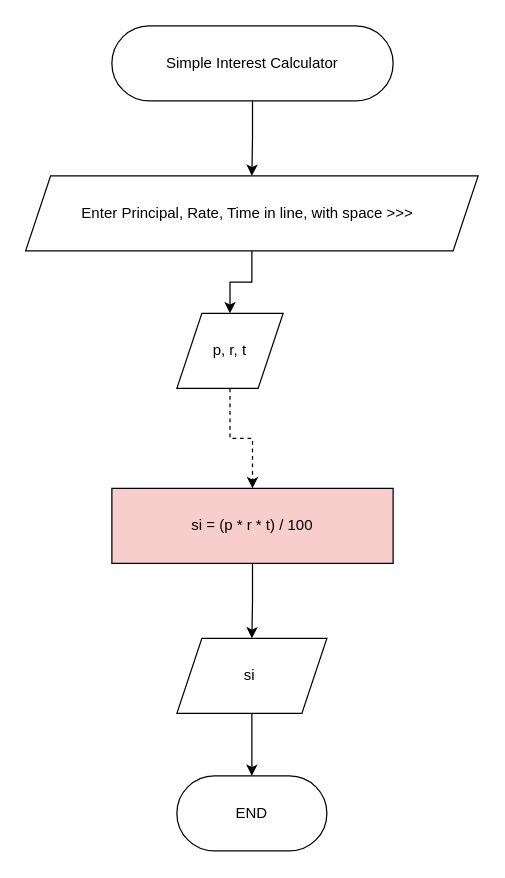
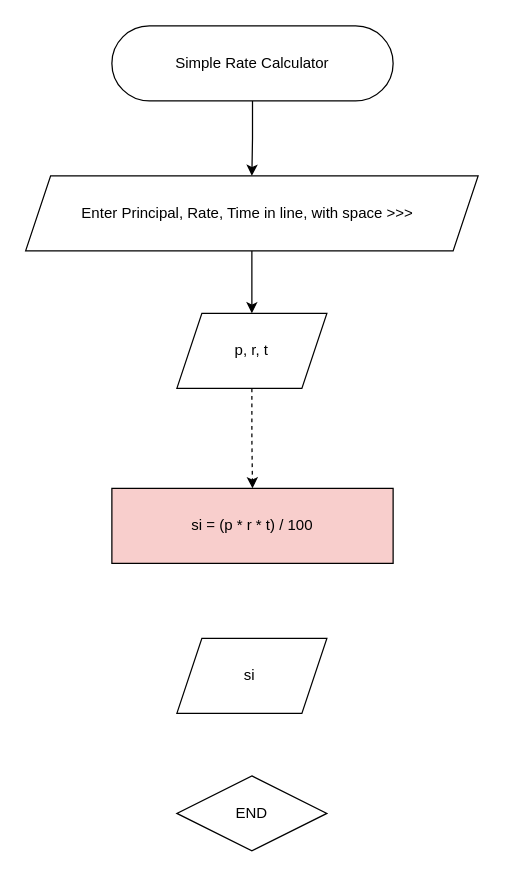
node "Simple Interest Calculator": label "Simple Interest Calculator" -> "Simple Rate Calculator"
node "p, r, t": size 106x75 -> 150x75
edge "si = (p * r * t) / 100" -> "si": removed
edge "si" -> "END": removed
node "END": shape rounded rectangle -> diamond
